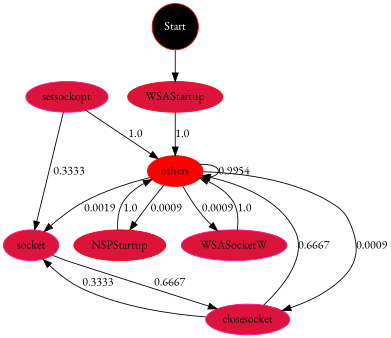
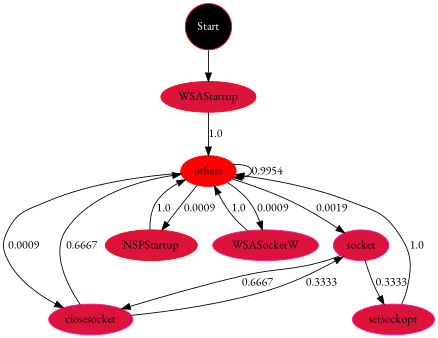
edge "setsockopt" -> "socket": reversed
